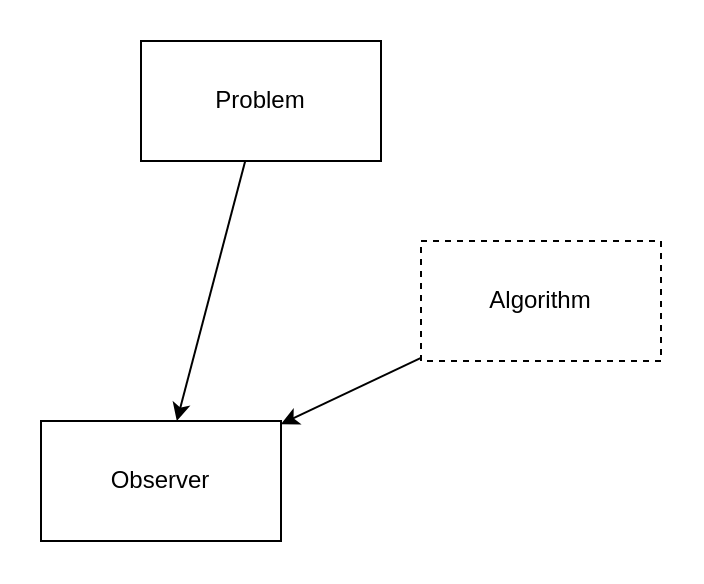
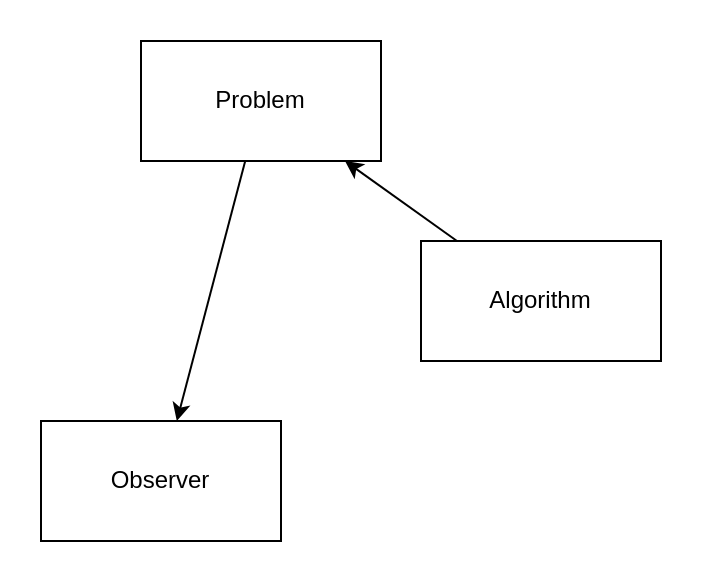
node "Algorithm": style dashed -> solid
edge "Algorithm" -> "Observer": now "Algorithm" -> "Problem"
